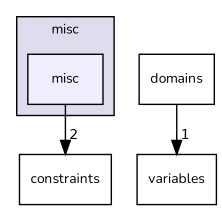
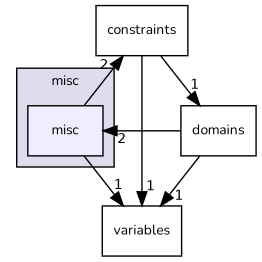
edge "constraints" -> "domains": added
edge "constraints" -> "variables": added
edge "domains" -> "misc": added
edge "misc" -> "variables": added
